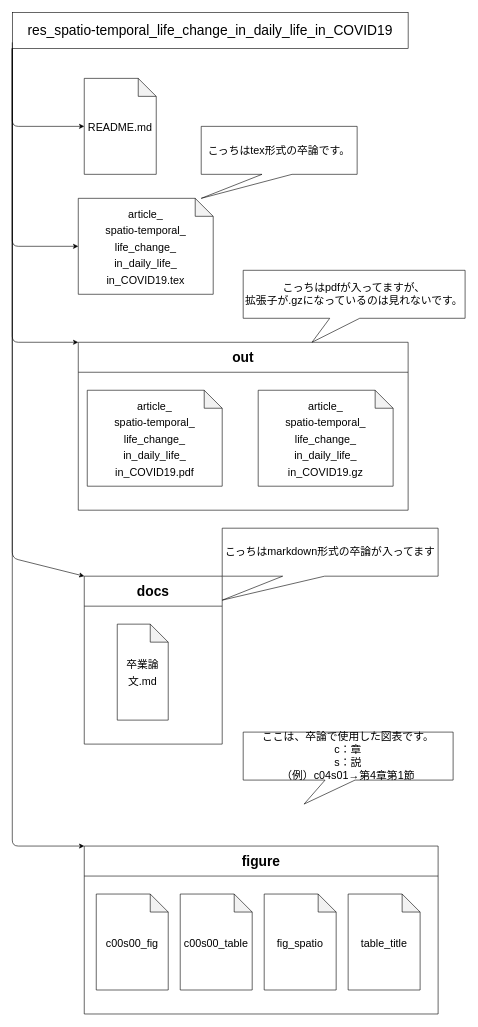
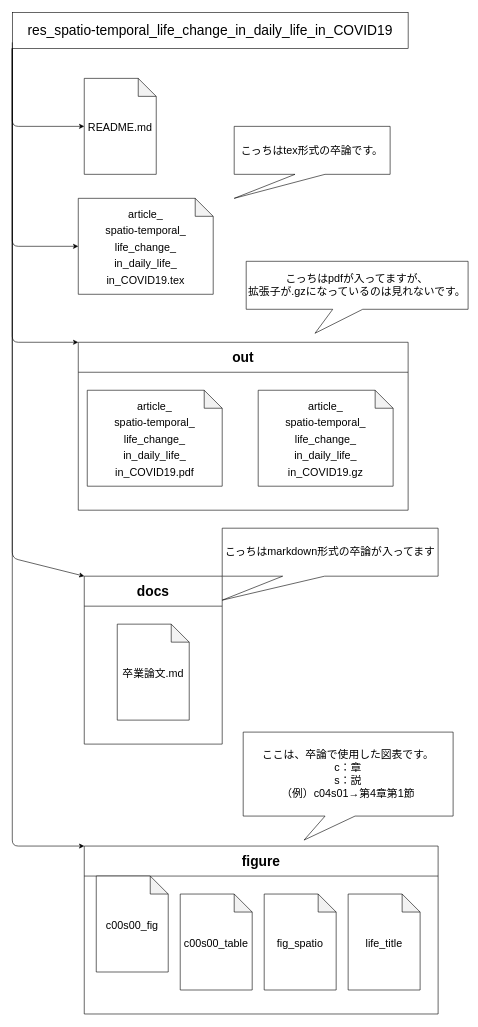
node "こっちはtex形式の卒論です。": moved (279, 162) -> (312, 162)
node "こっちはpdfが入ってますが、 拡張子が.gzになっているのは見れないです。": moved (354, 306) -> (357, 297)
node "卒業論文.md": size 51x96 -> 72x96
node "ここは、卒論で使用した図表です。 c：章 s：説 （例）c04s01→第4章第1節": size 210x72 -> 210x108
node "c00s00_fig": moved (132, 942) -> (132, 924)
node "table_title": label "table_title" -> "life_title"
